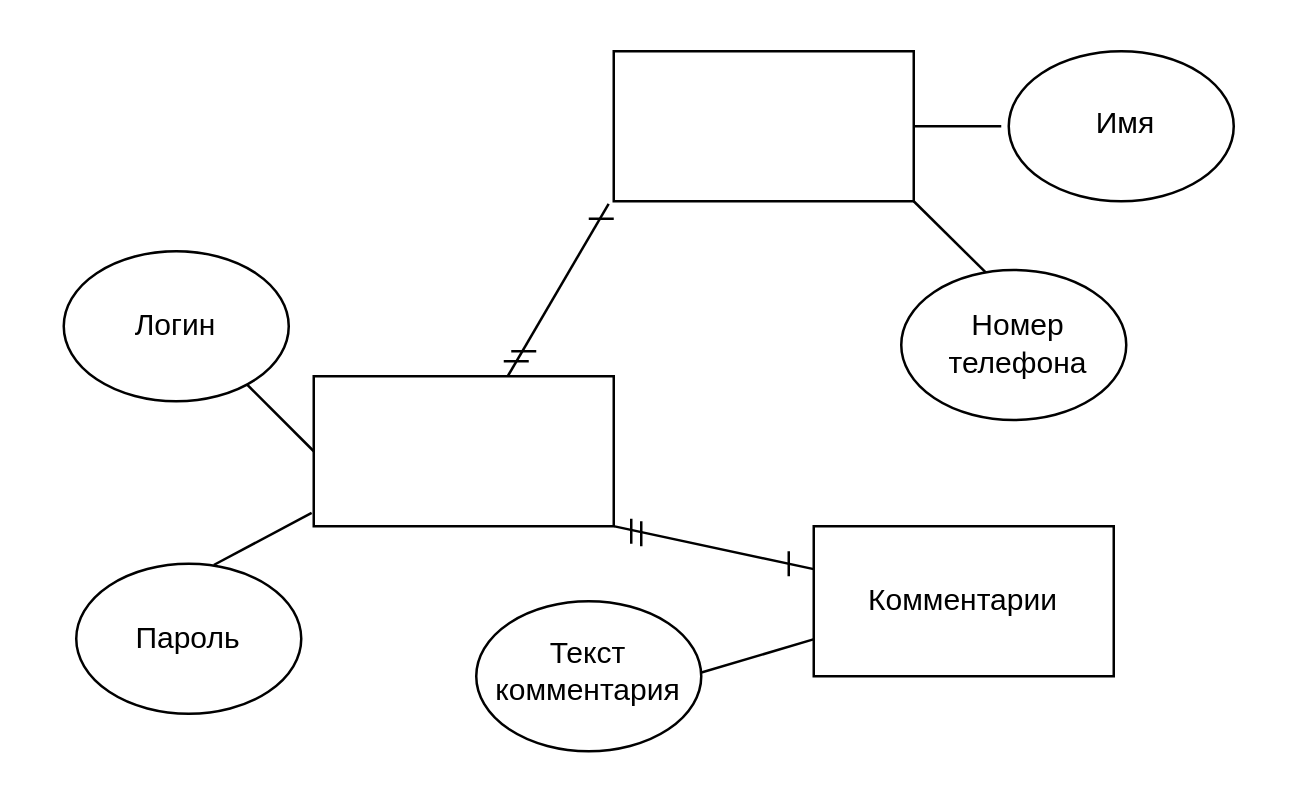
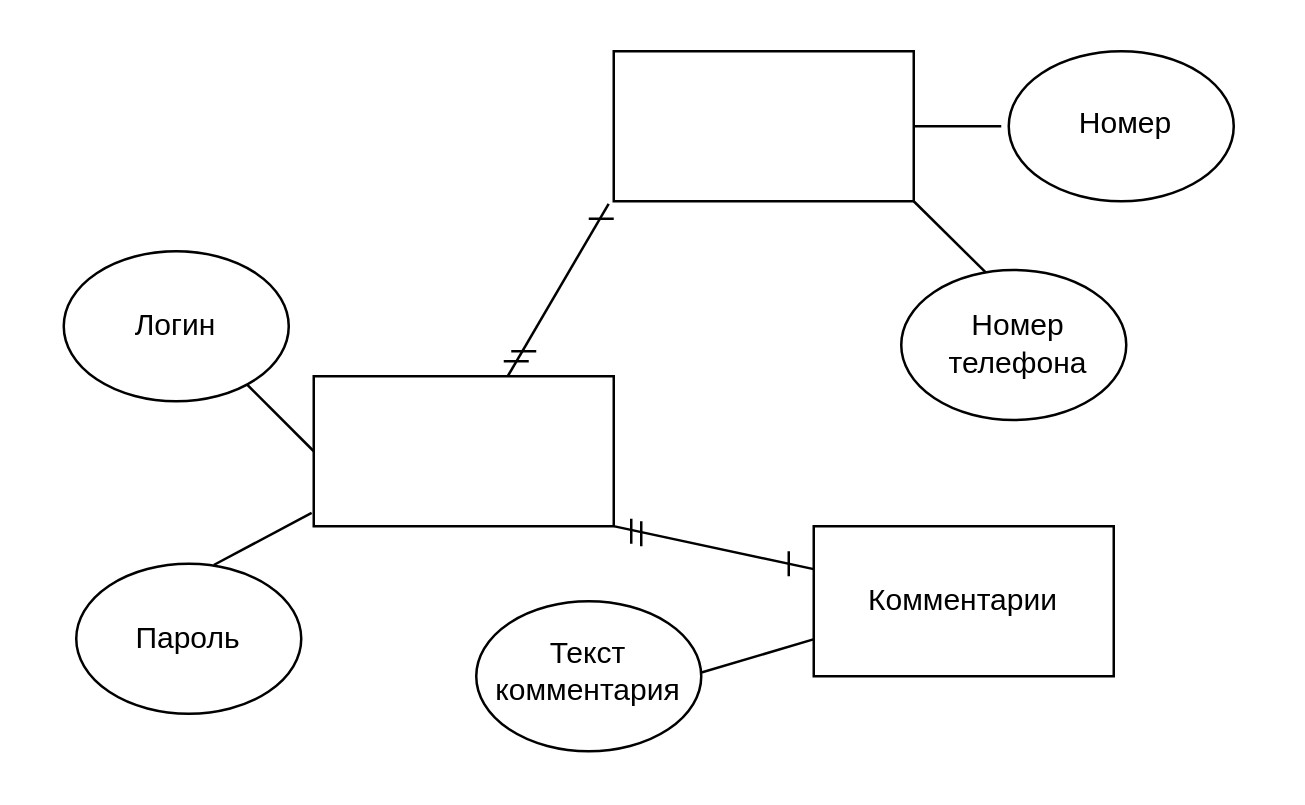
node "Имя": label "Имя" -> "Номер"
